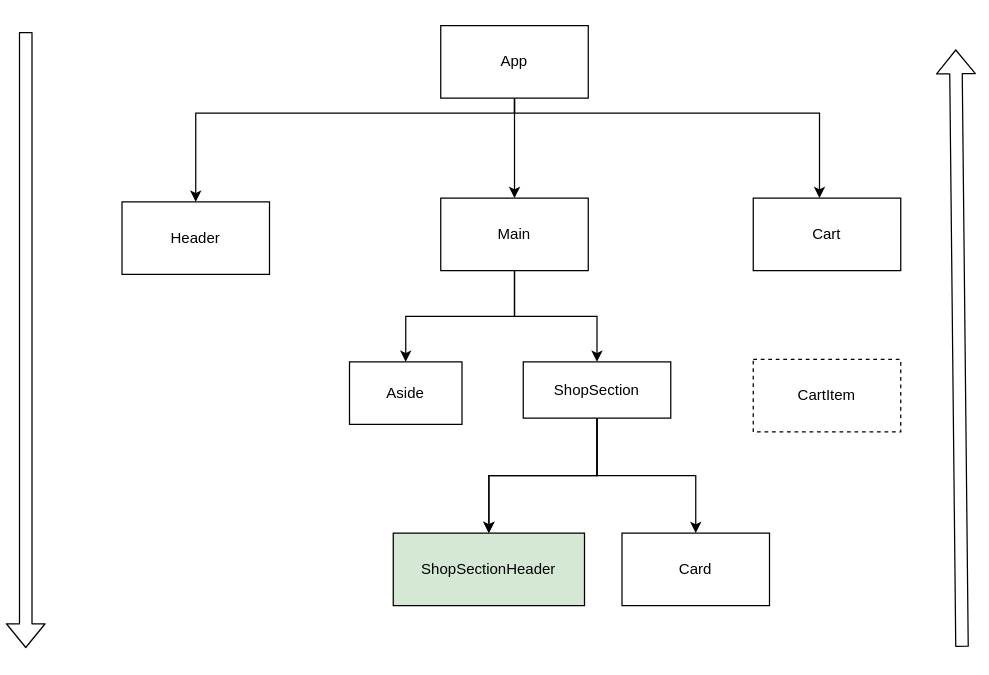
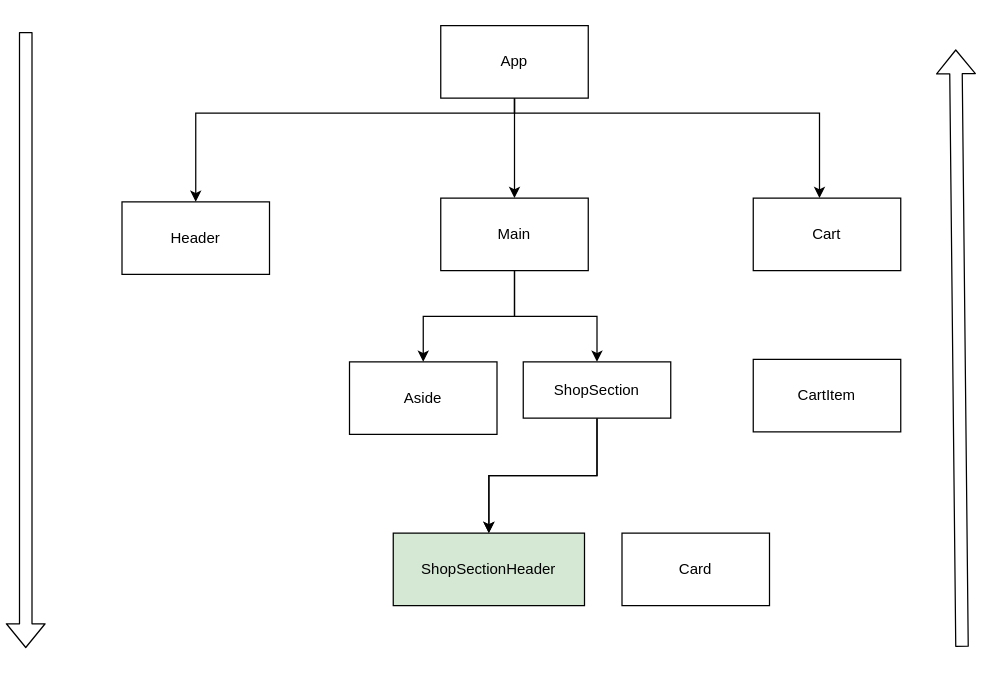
node "Aside": size 113x63 -> 148x73
node "CartItem": style dashed -> solid
edge "ShopSection" -> "Card": removed
